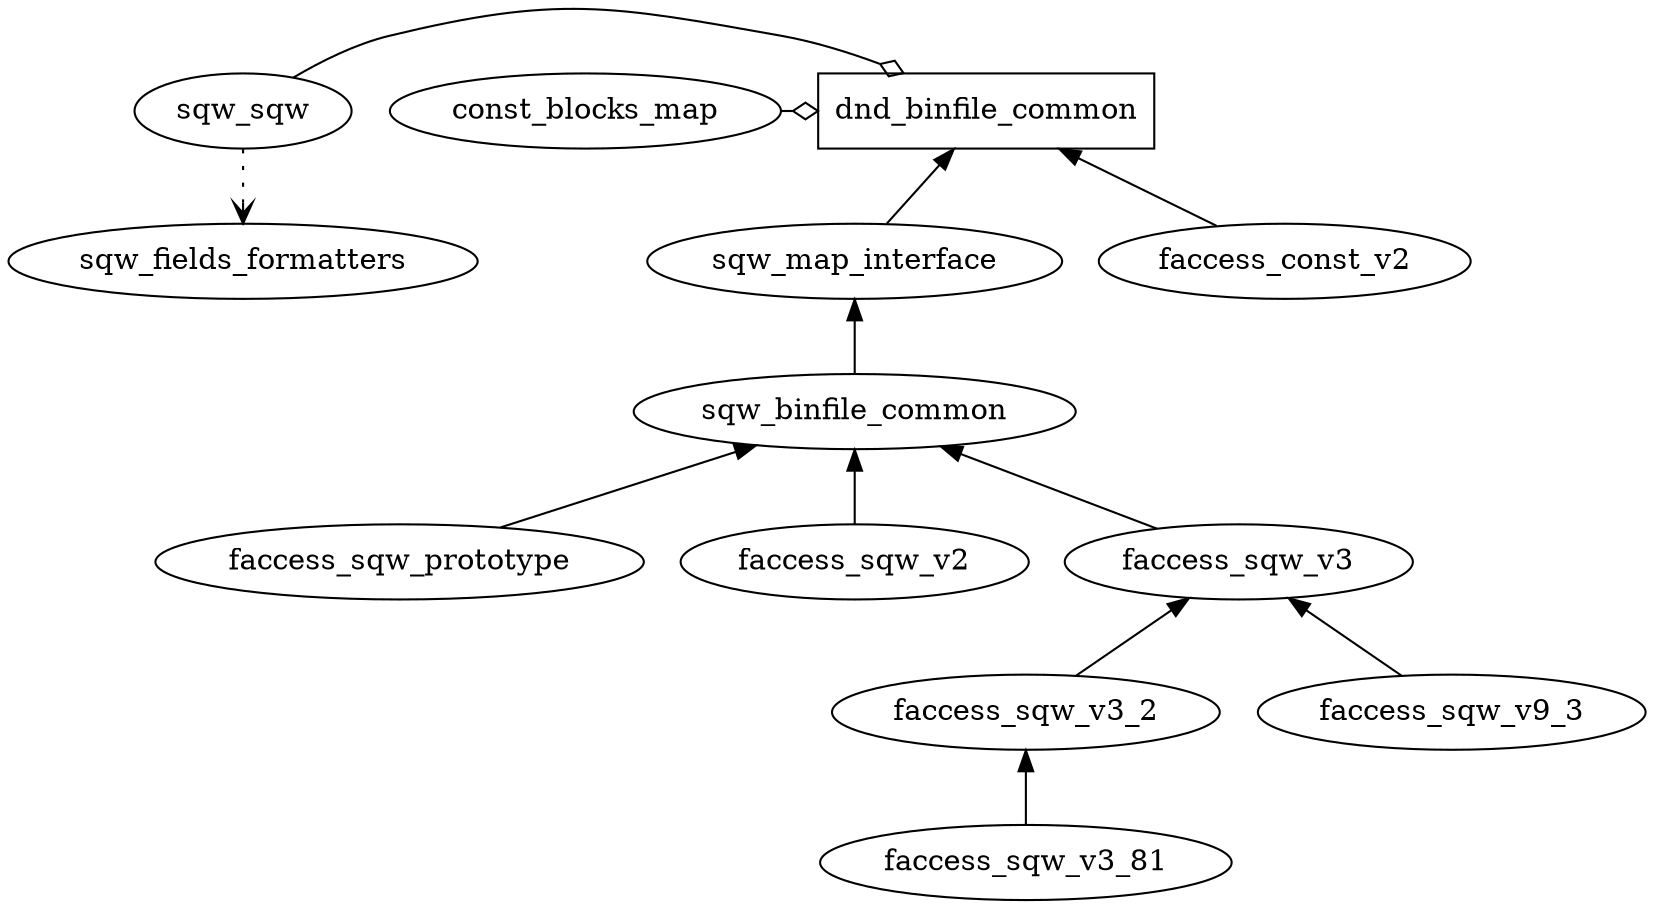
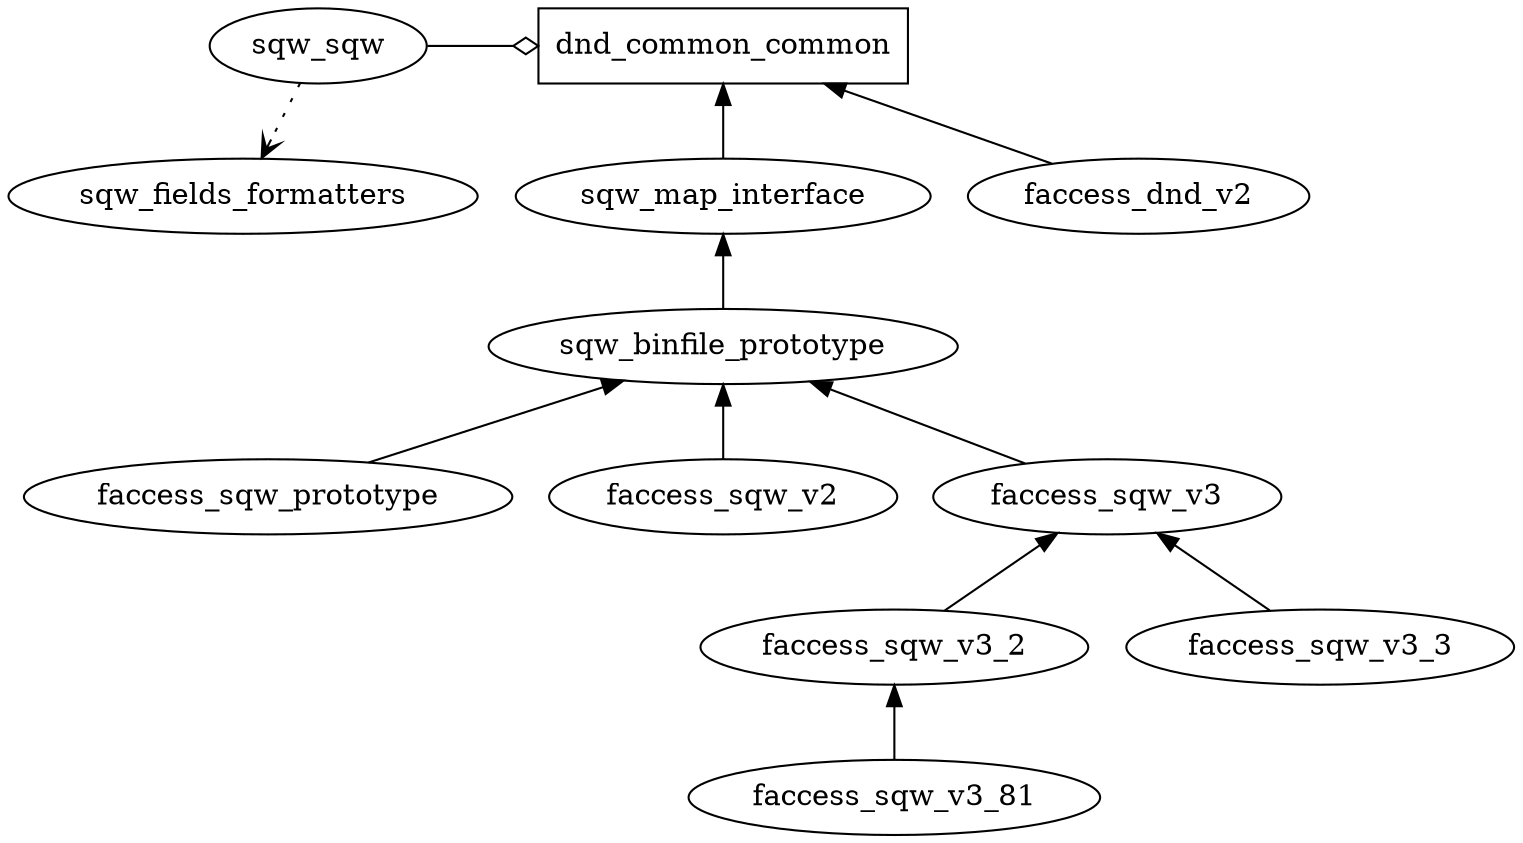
node "const_blocks_map": removed
node "dnd_binfile_common": label "dnd_binfile_common" -> "dnd_common_common"
node "faccess_const_v2": label "faccess_const_v2" -> "faccess_dnd_v2"
node "sqw_binfile_common": label "sqw_binfile_common" -> "sqw_binfile_prototype"
node "faccess_sqw_v9_3": label "faccess_sqw_v9_3" -> "faccess_sqw_v3_3"
